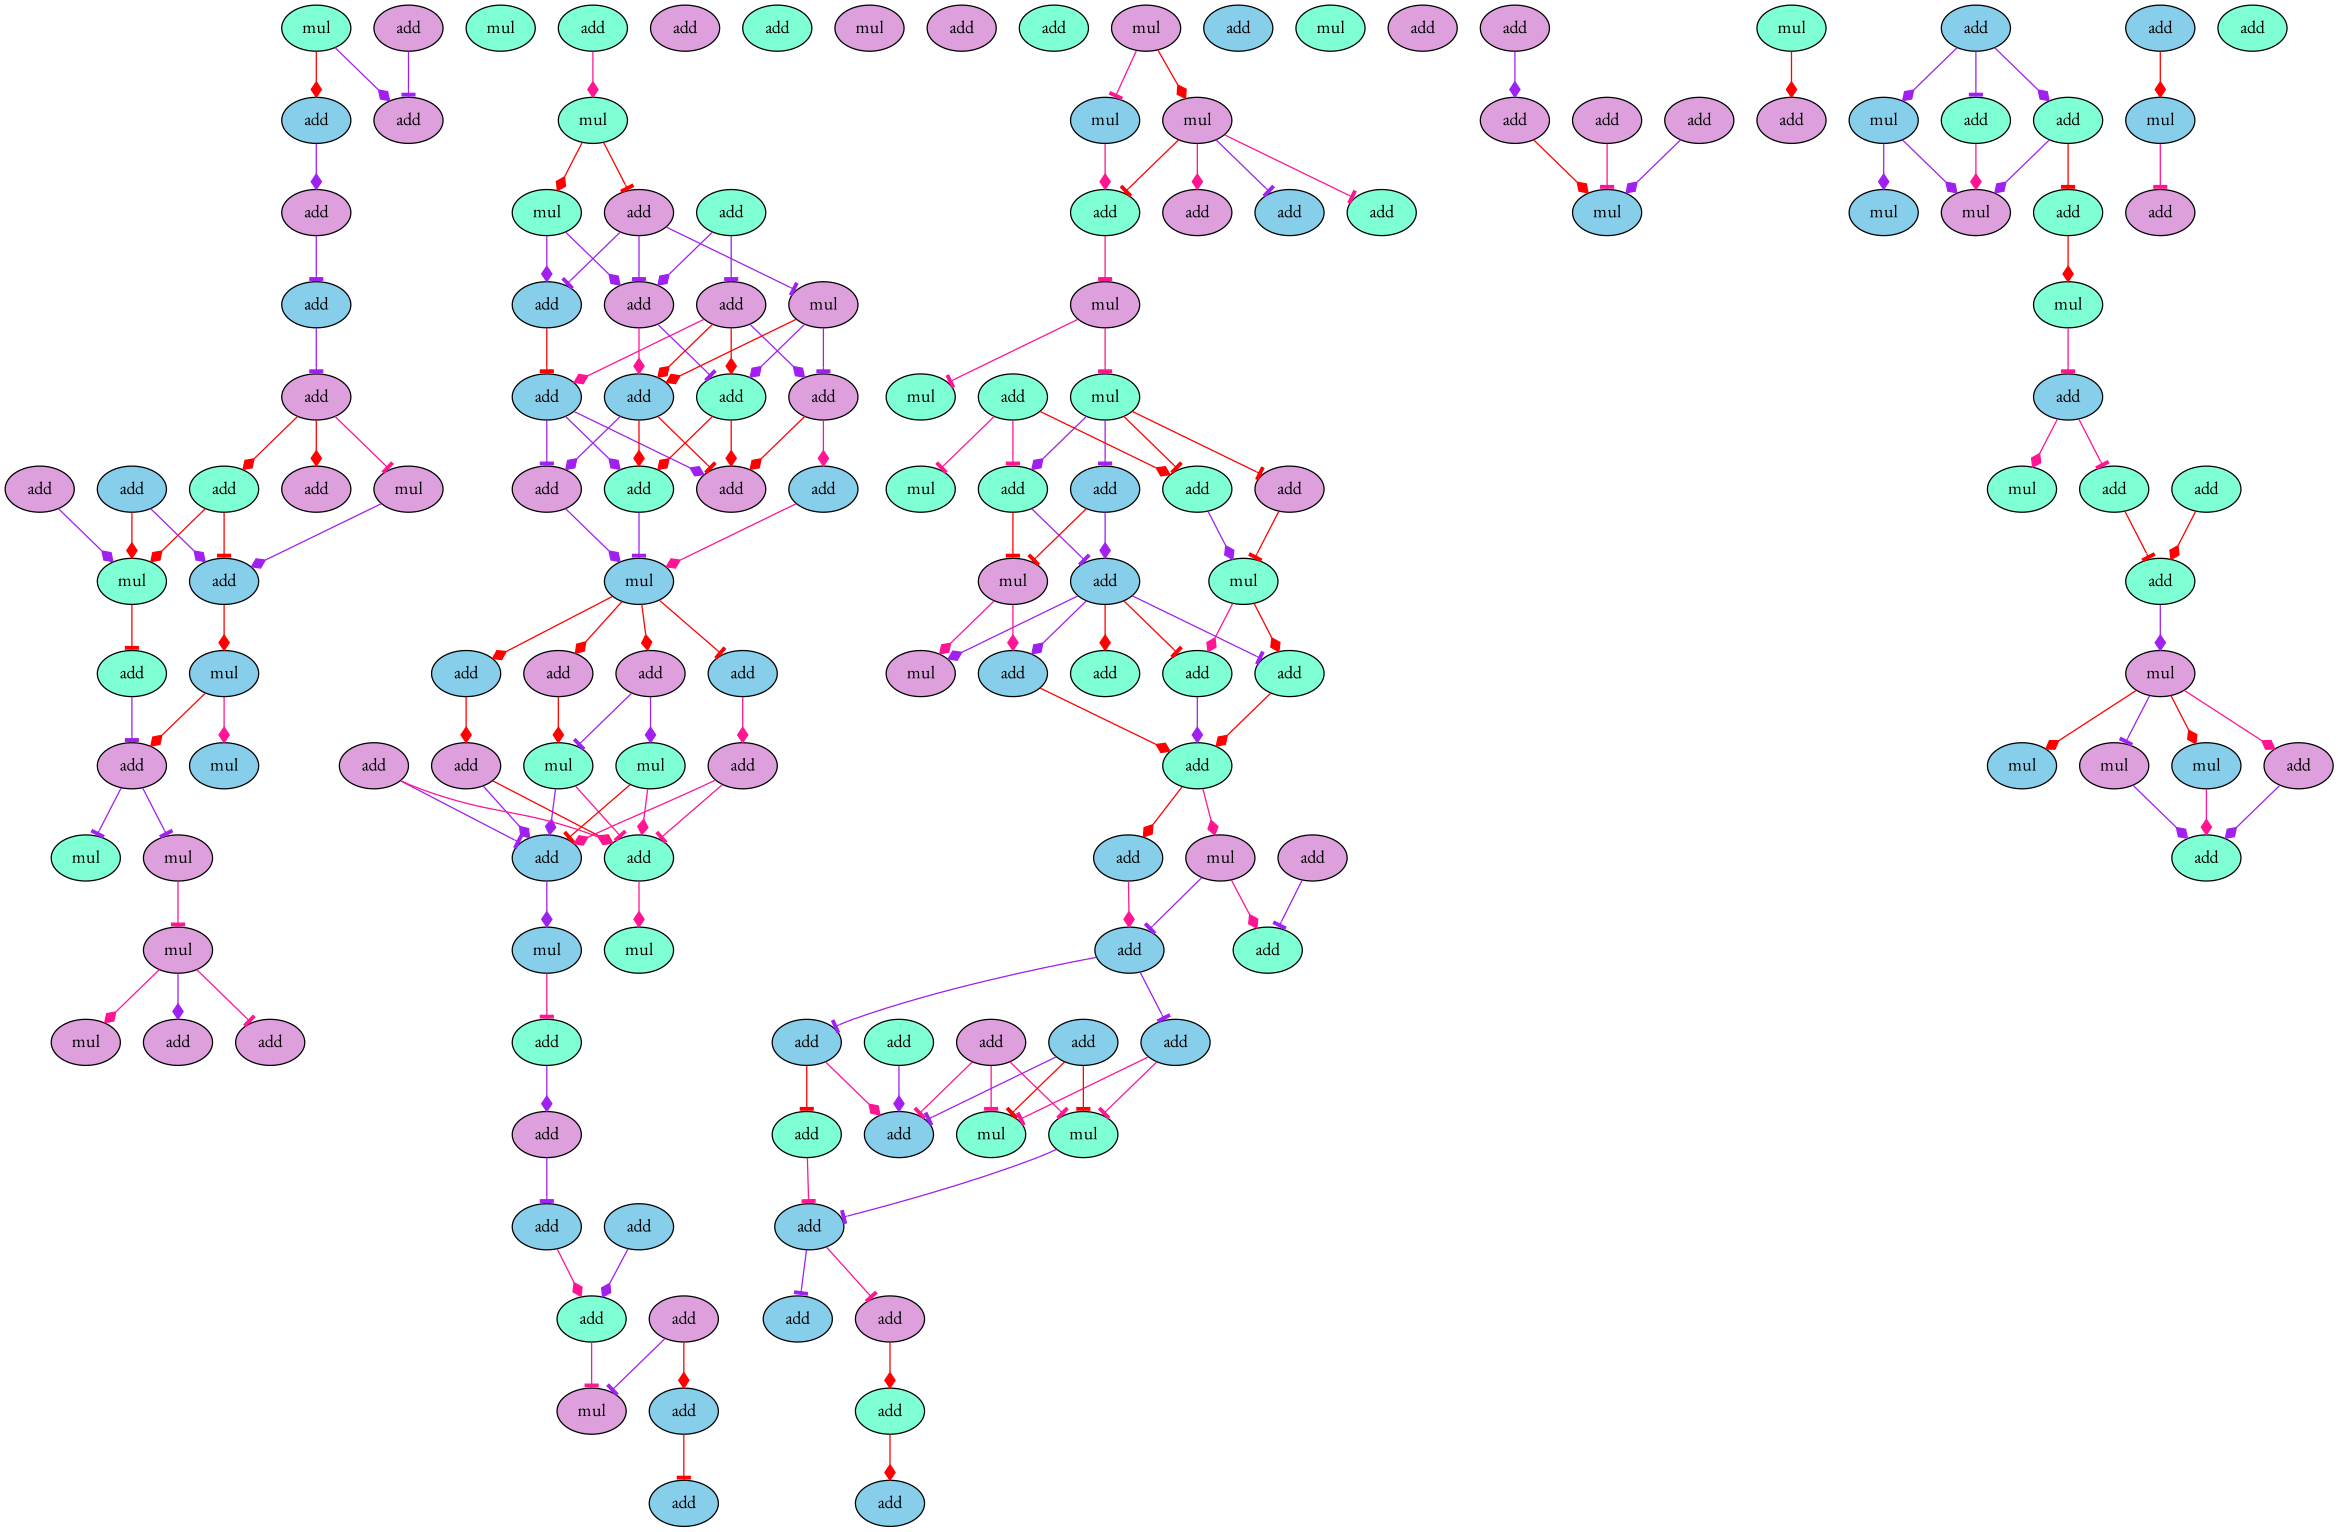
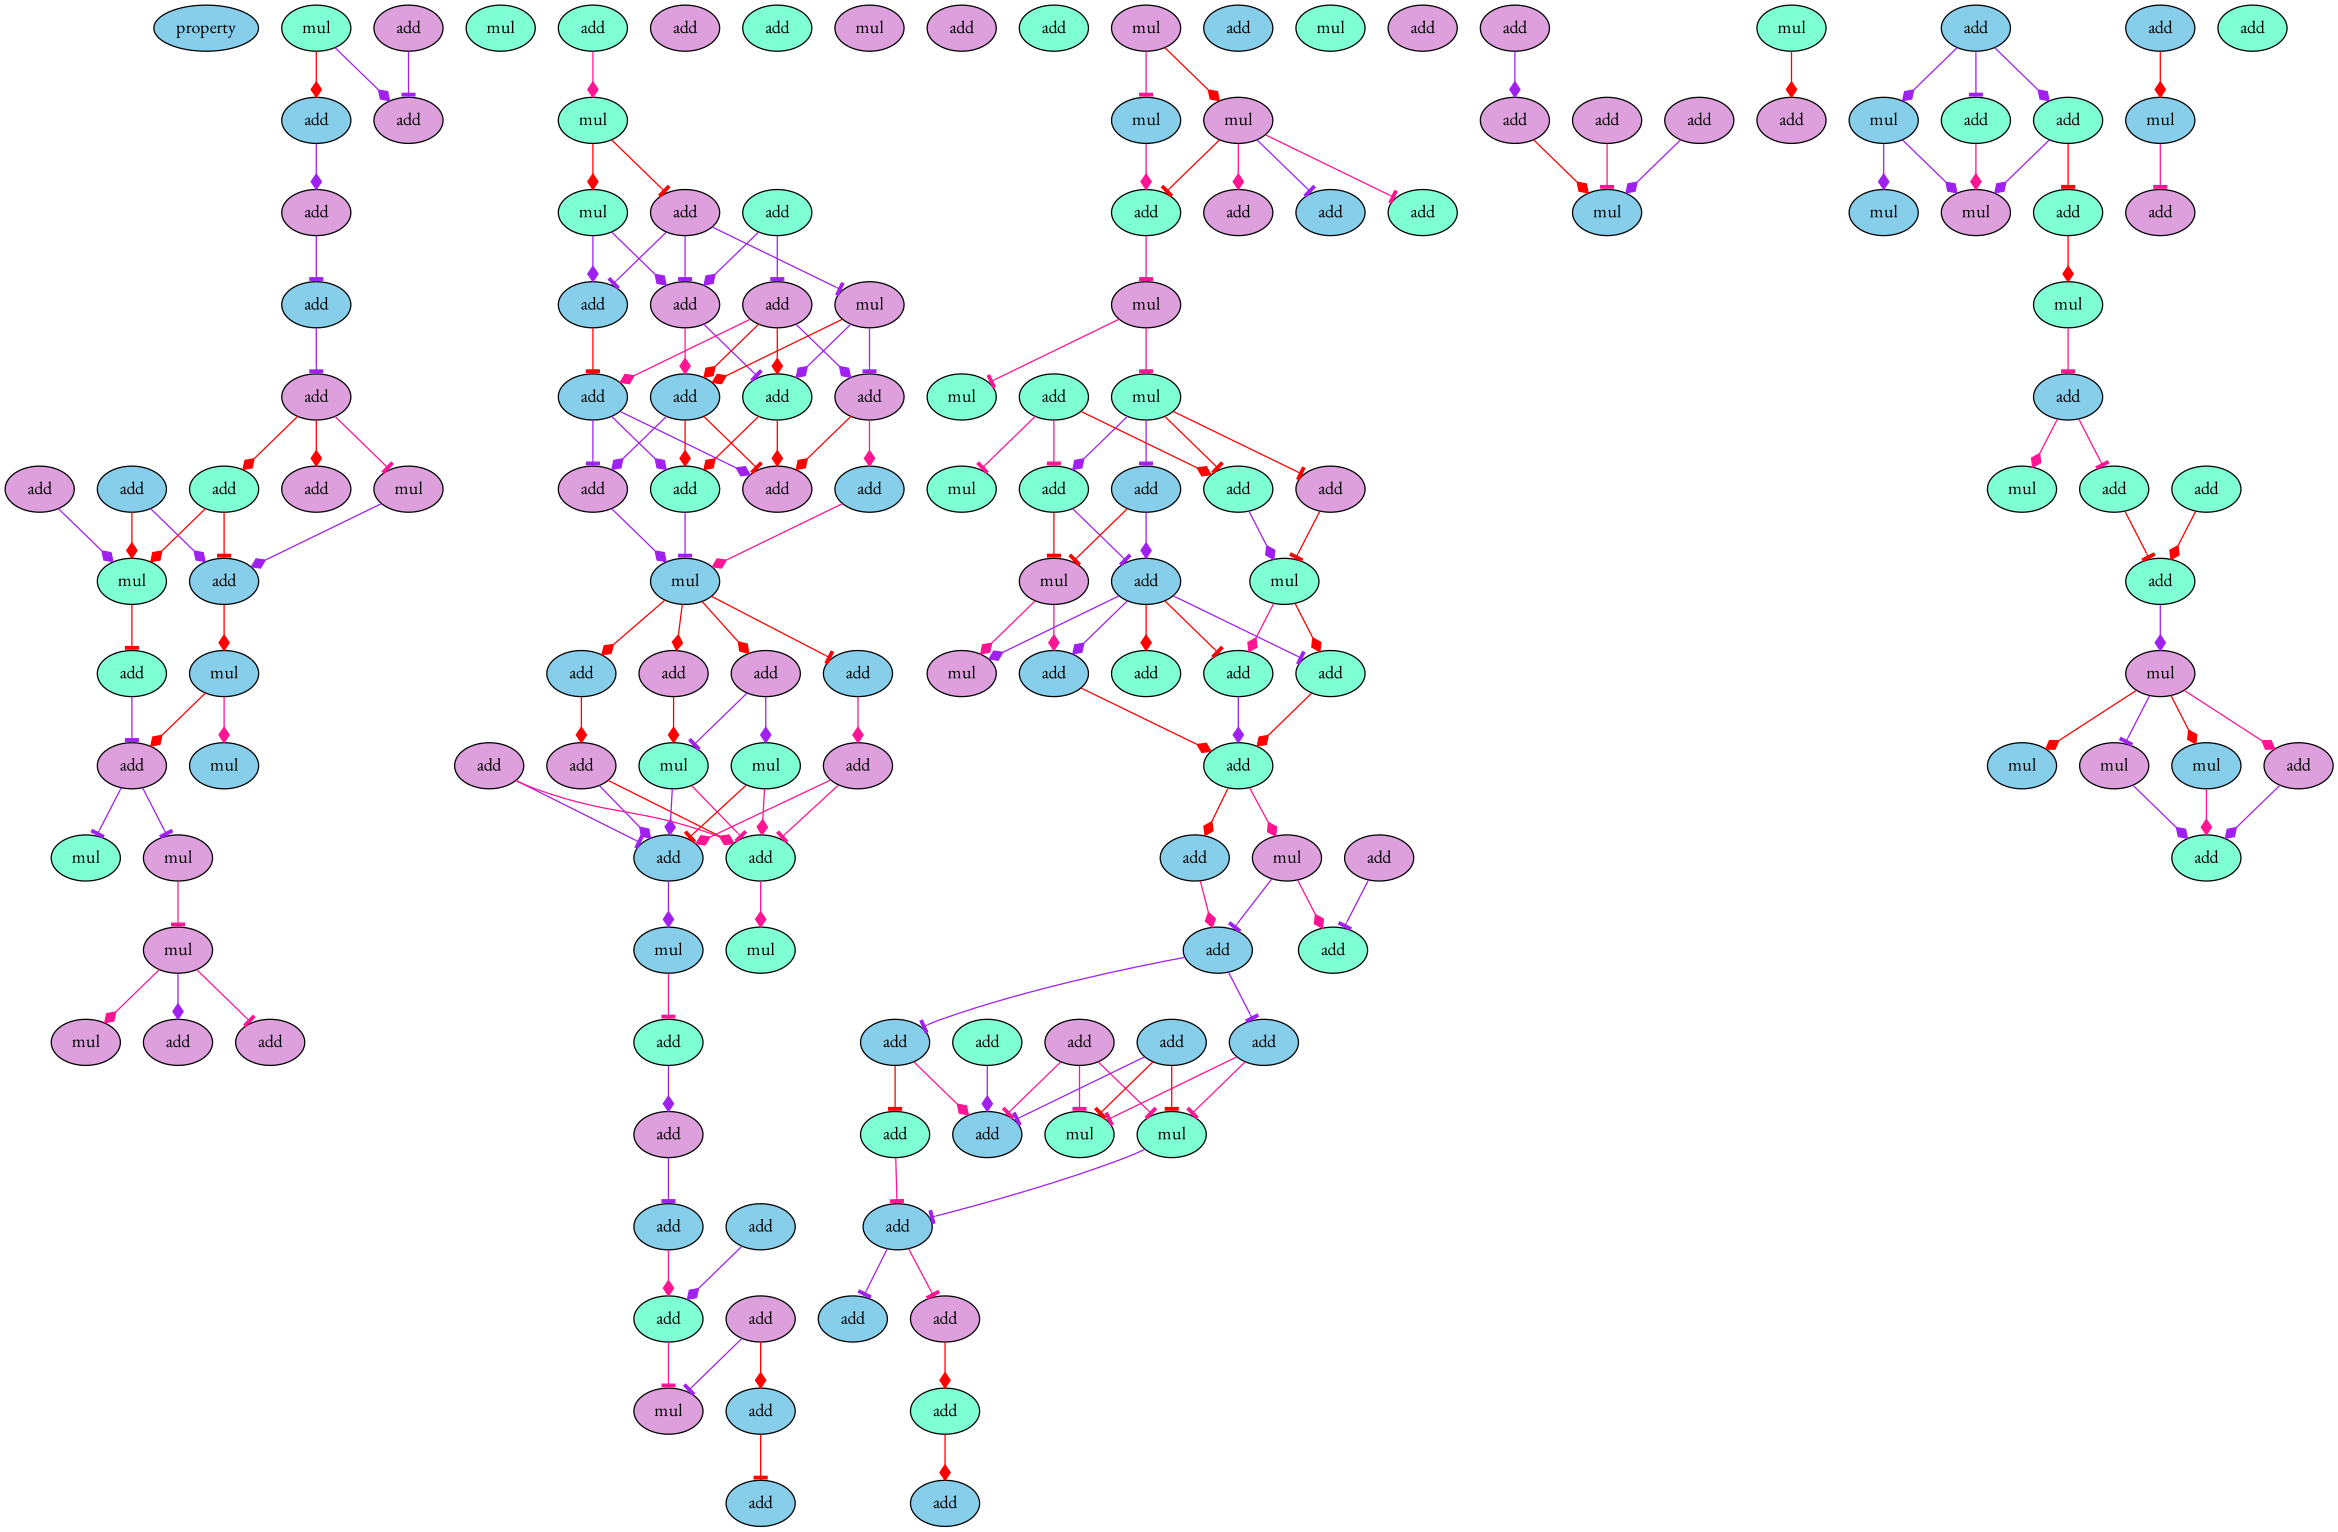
node "property": added
